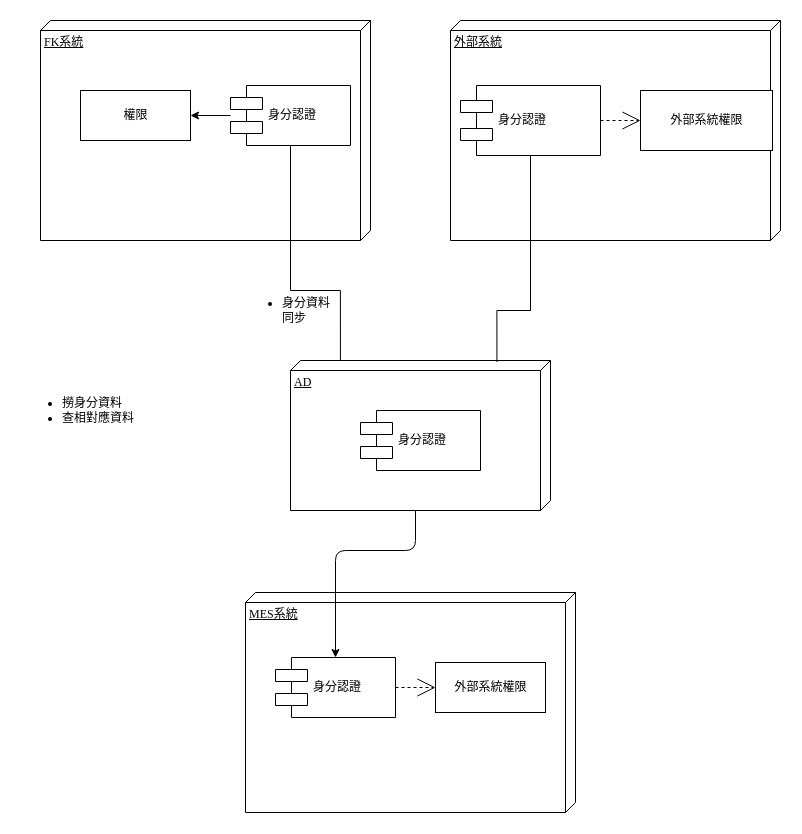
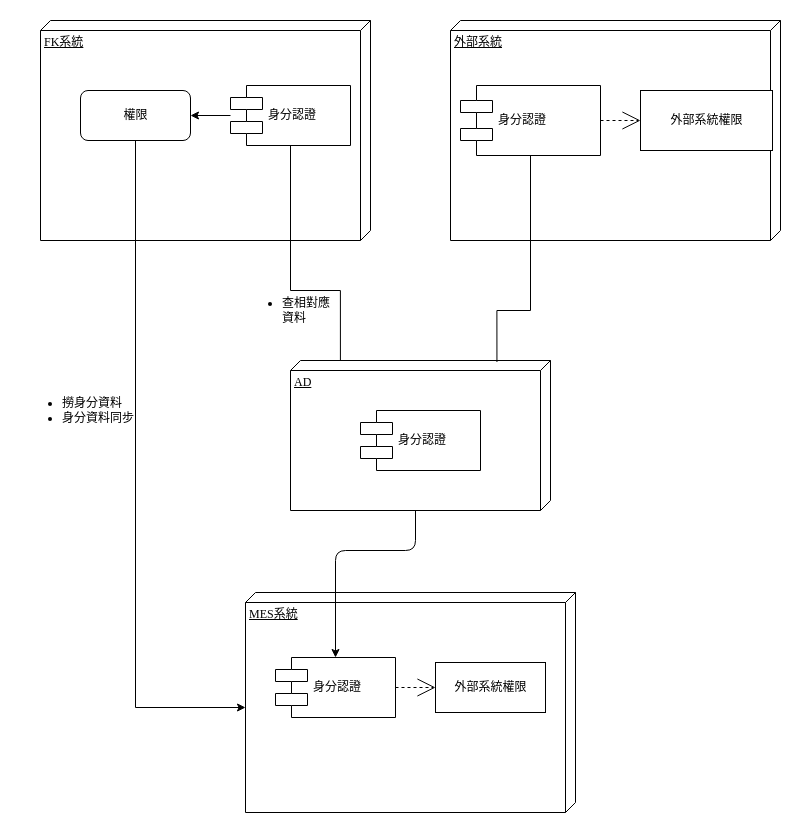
node "權限": shape rectangle -> rounded rectangle
node "身分資料同步": label "身分資料同步" -> "查相對應資料"
node "撈身分資料 查相對應資料": label "撈身分資料 查相對應資料" -> "撈身分資料 身分資料同步"
edge "權限" -> "MES系統": added
